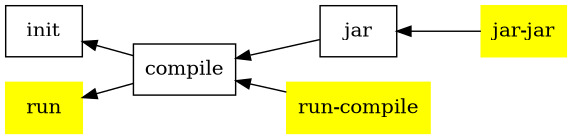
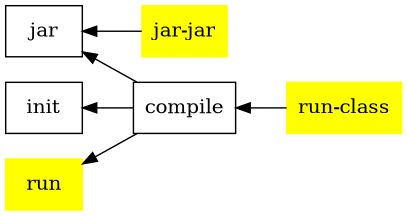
edge "jar" -> "compile": reversed
node "run-compile": label "run-compile" -> "run-class"
